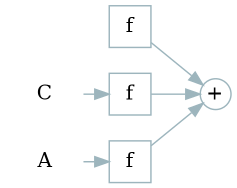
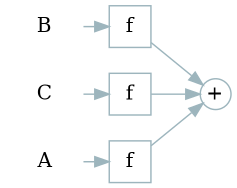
node "B": added
